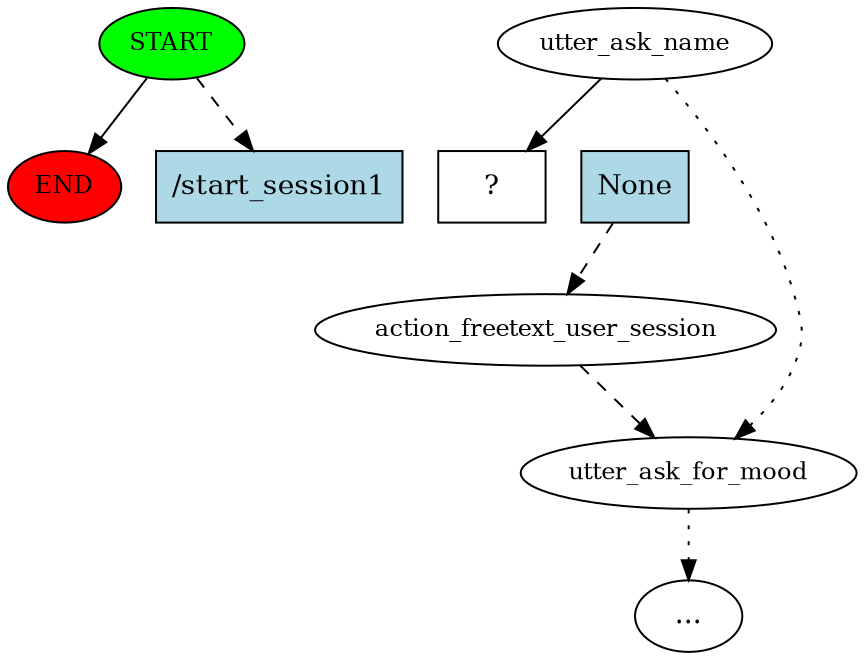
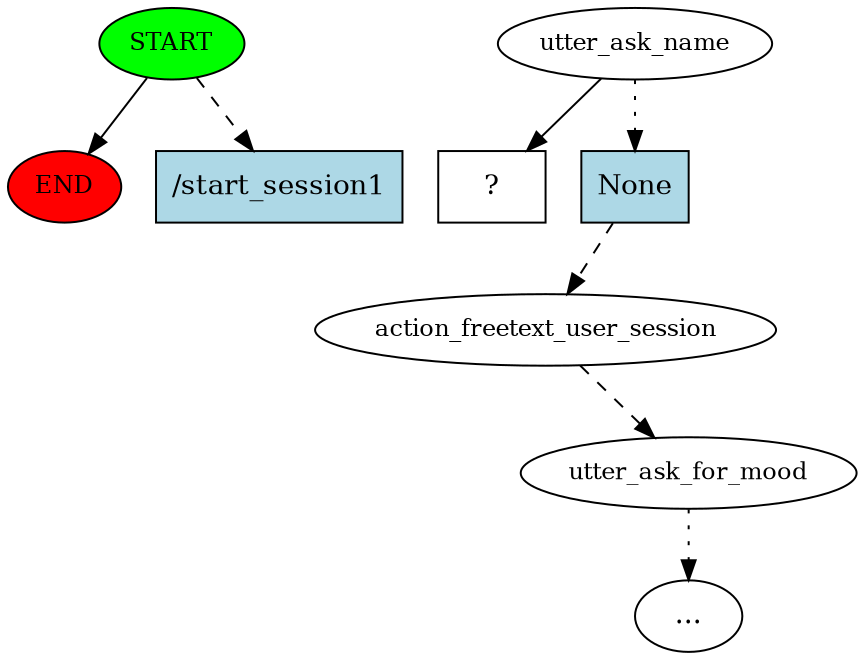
edge "utter_ask_name" -> "utter_ask_for_mood": now "utter_ask_name" -> "None"
